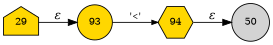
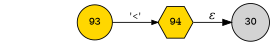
node "29": removed
node "50": label "50" -> "30"
